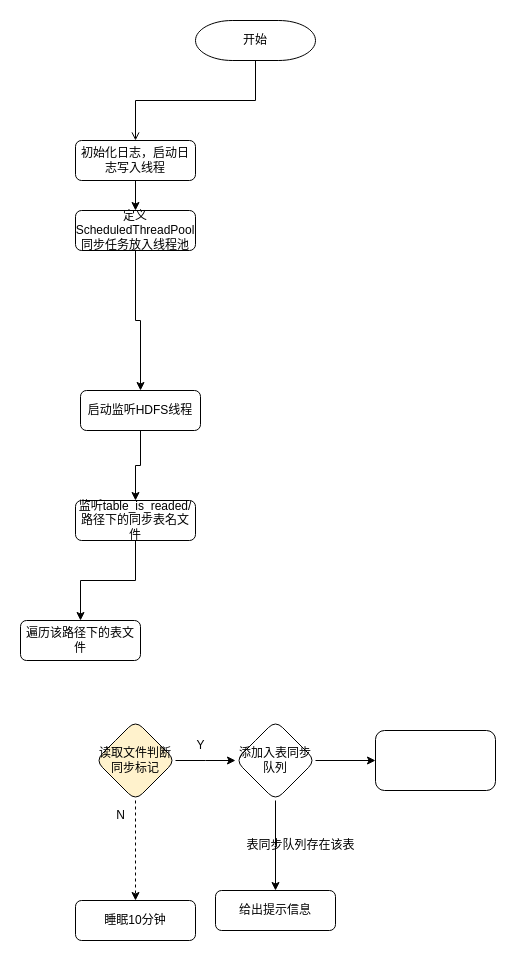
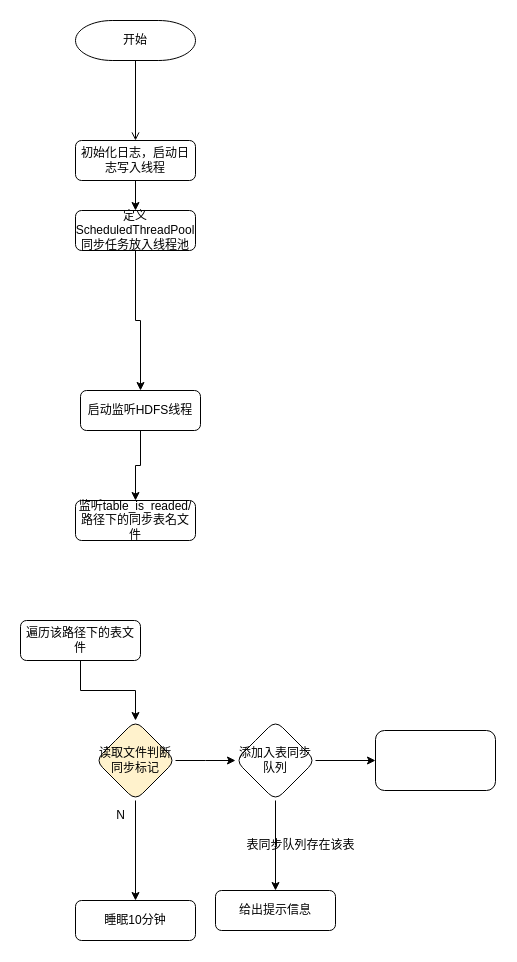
node "开始": moved (256, 41) -> (136, 41)
edge "监听table_is_readed/路径下的同步表名文件" -> "遍历该路径下的表文件": removed
edge "遍历该路径下的表文件" -> "读取文件判断同步标记": added
node "Y": removed
edge "读取文件判断同步标记" -> "睡眠10分钟": style dashed -> solid
